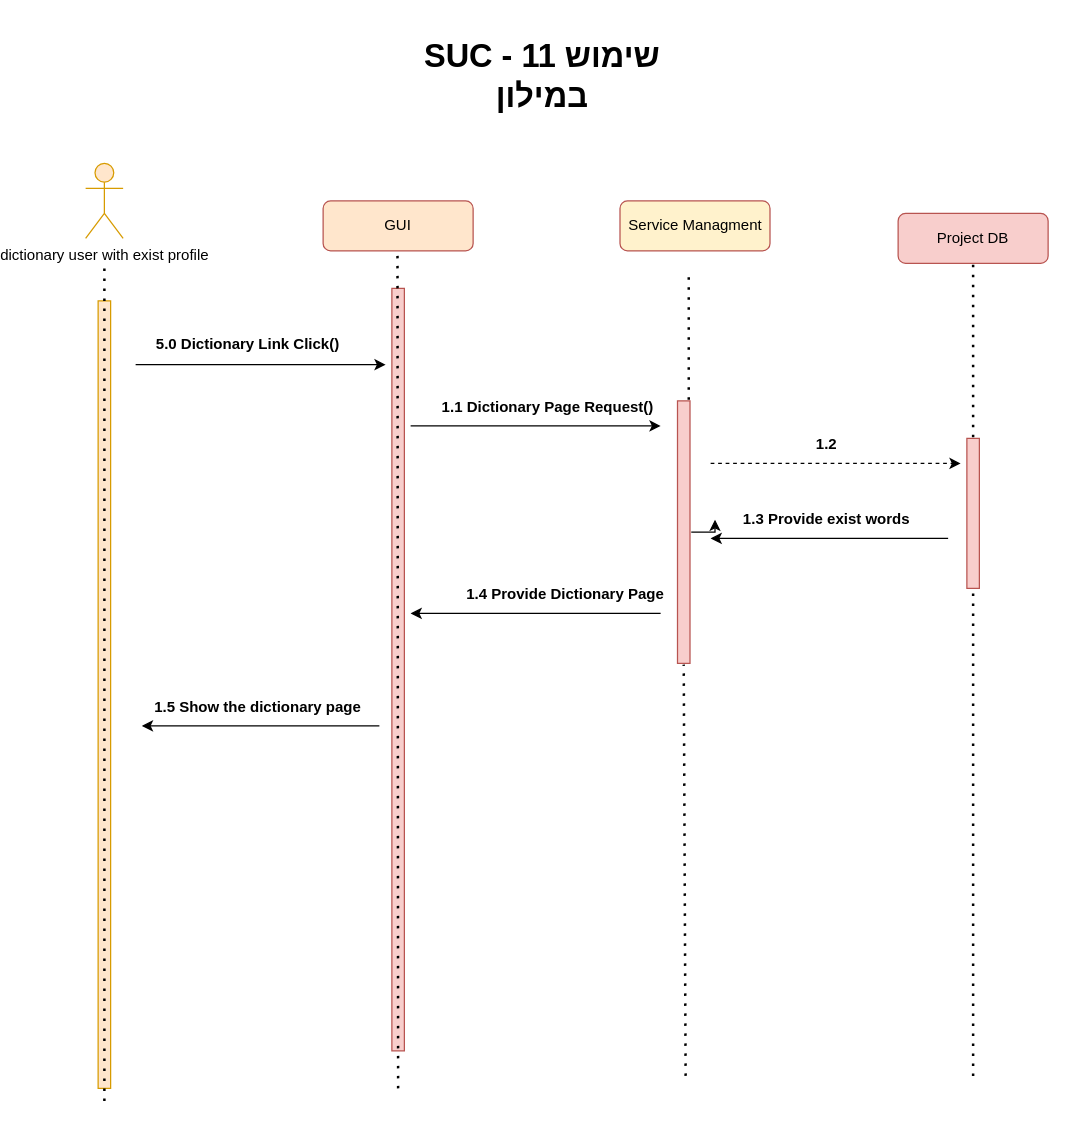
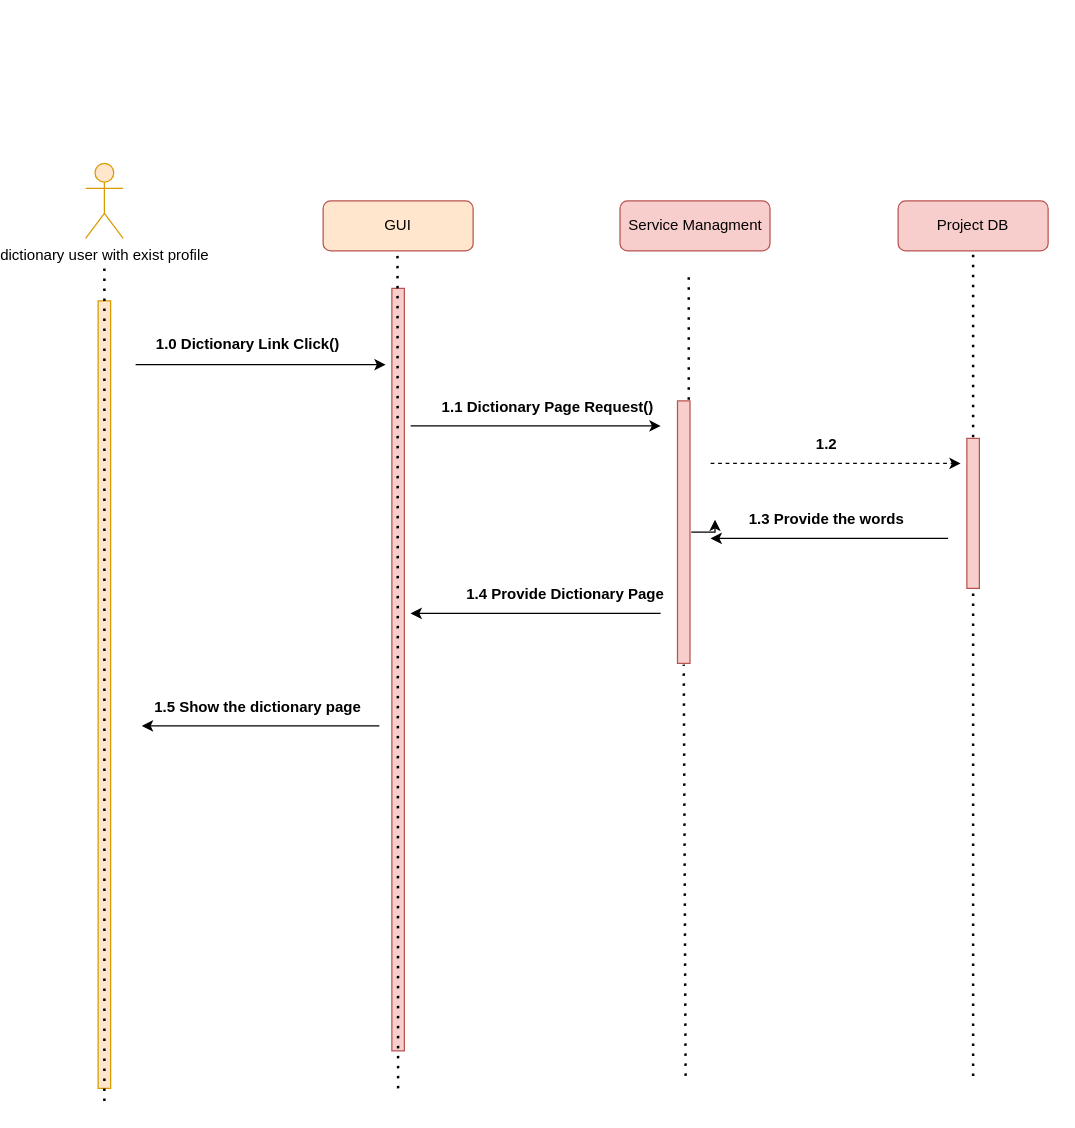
node "SUC - 11 שימוש במילון": removed
node "Service Managment": fillcolor #fff2cc -> #f8cecc
node "Project DB": moved (973, 238) -> (973, 226)
node "5.0 Dictionary Link Click()": label "5.0 Dictionary Link Click()" -> "1.0 Dictionary Link Click()"
node "1.3 Provide exist words": label "1.3 Provide exist words" -> "1.3 Provide the words"
